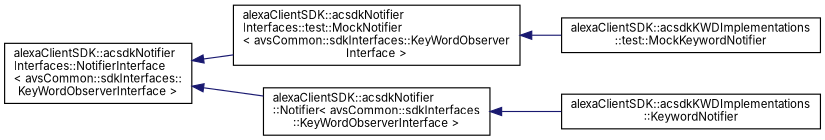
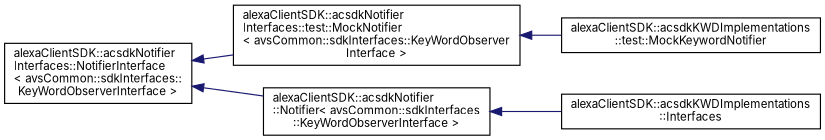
node "alexaClientSDK::acsdkKWDImplementations ::KeywordNotifier": label "alexaClientSDK::acsdkKWDImplementations ::KeywordNotifier" -> "alexaClientSDK::acsdkKWDImplementations ::Interfaces"
